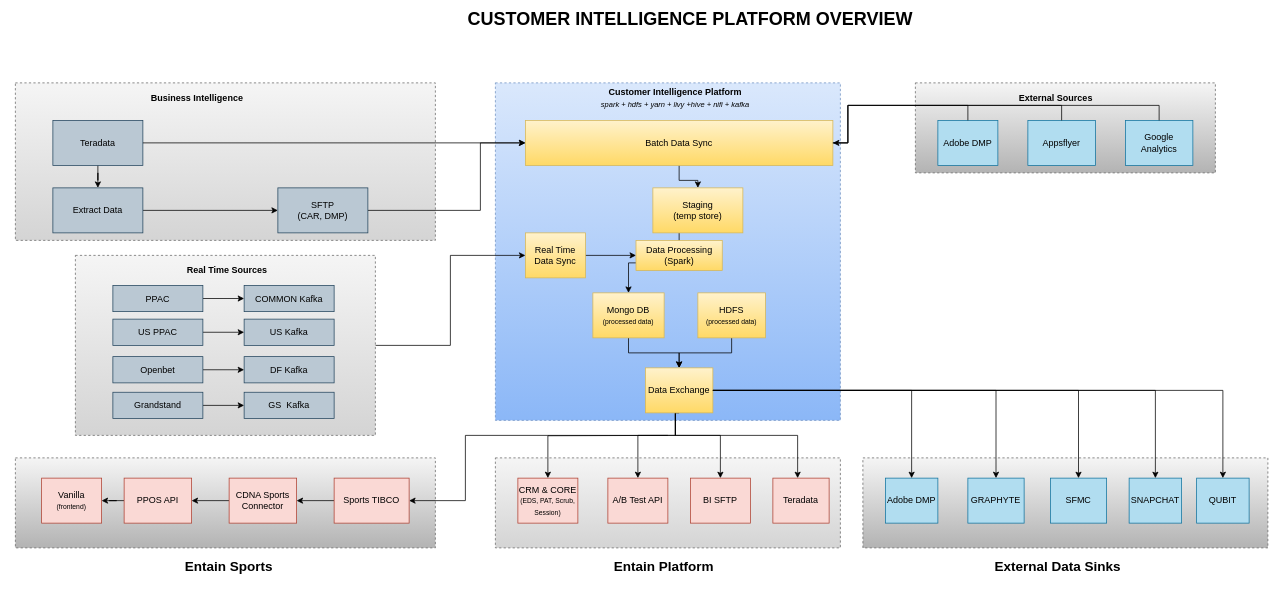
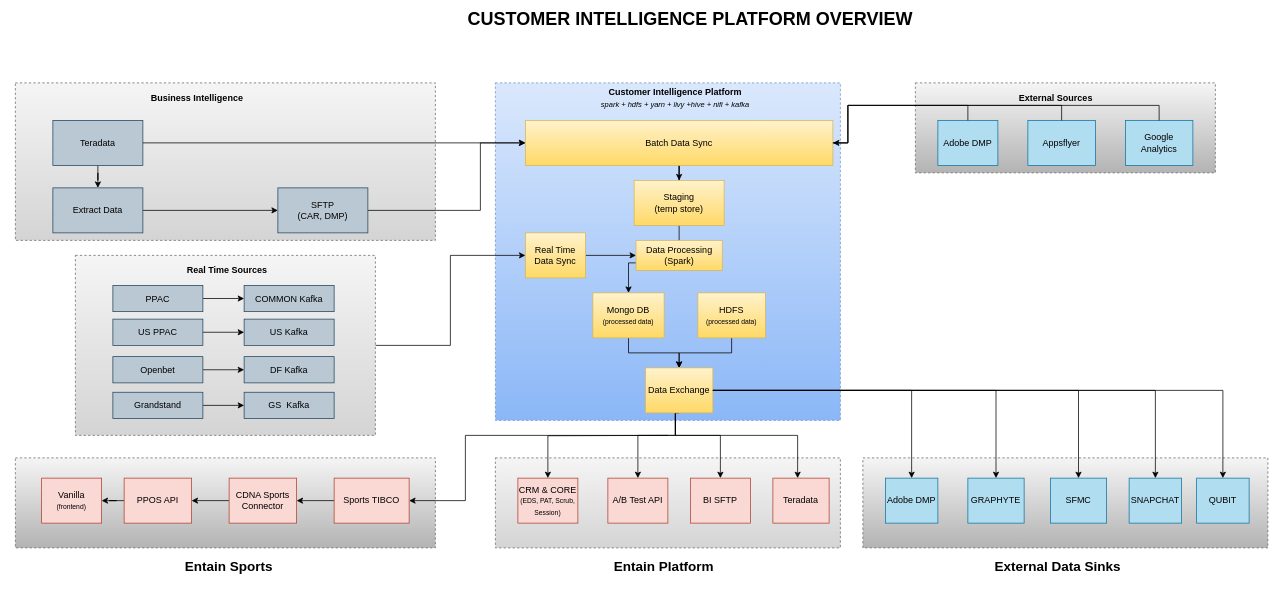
node "Staging (temp store)": moved (698, 210) -> (679, 203)
